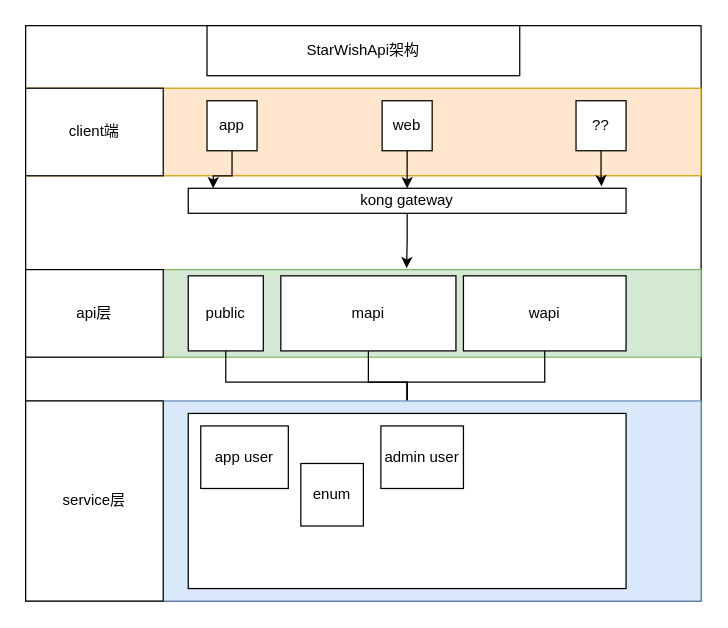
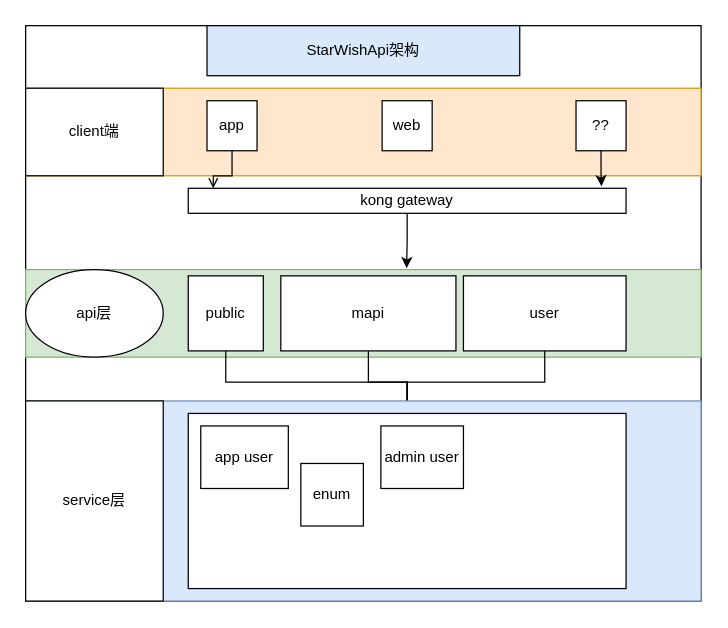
node "StarWishApi架构": fillcolor #ffffff -> #dae8fc
edge "web" -> "kong gateway": removed
edge "app" -> "kong gateway": arrowhead classic -> open
node "api层": shape rectangle -> ellipse
node "wapi": label "wapi" -> "user"
